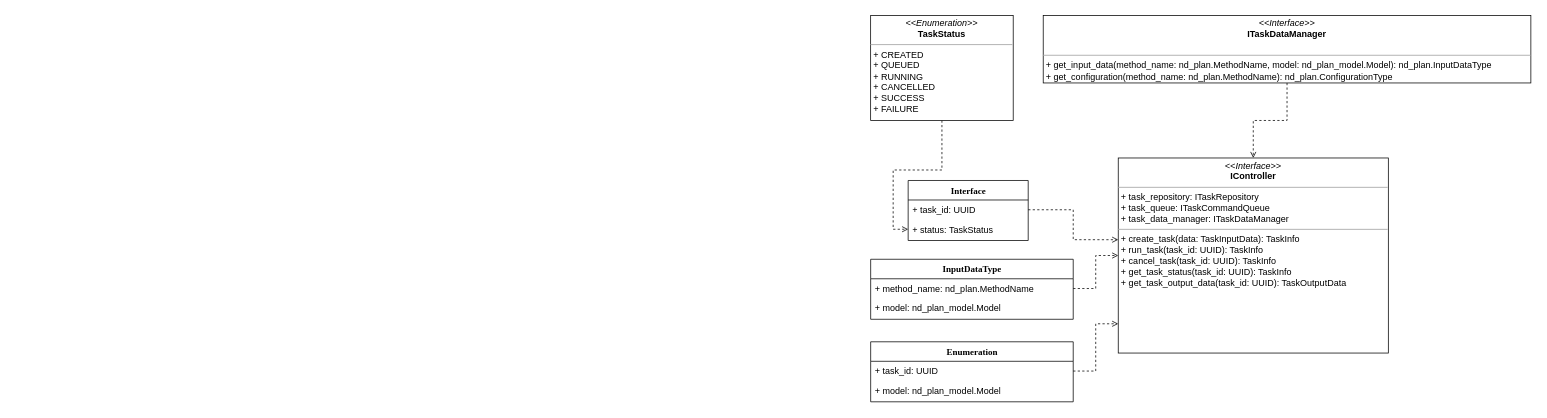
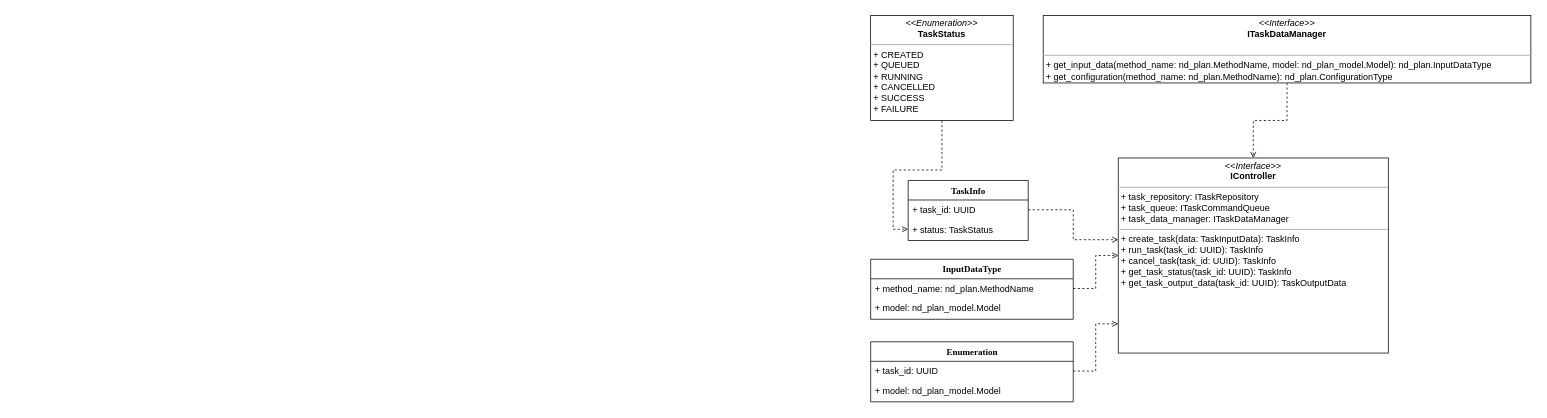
node "Interface": label "Interface" -> "TaskInfo"
